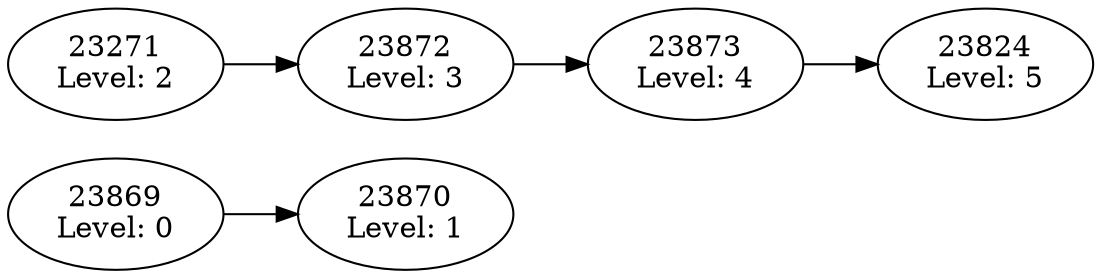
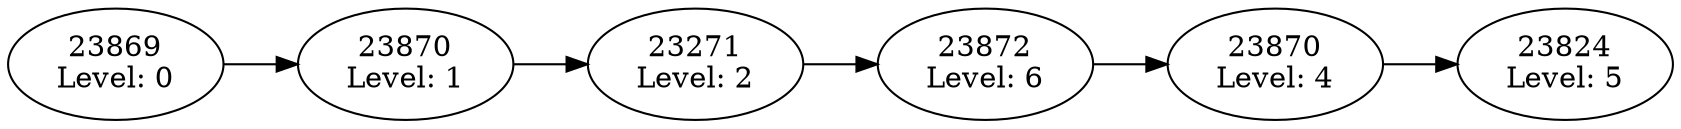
node "23872 Level: 3": label "23872 Level: 3" -> "23872 Level: 6"
edge "23870 Level: 1" -> "23271 Level: 2": added
node "23873 Level: 4": label "23873 Level: 4" -> "23870 Level: 4"
